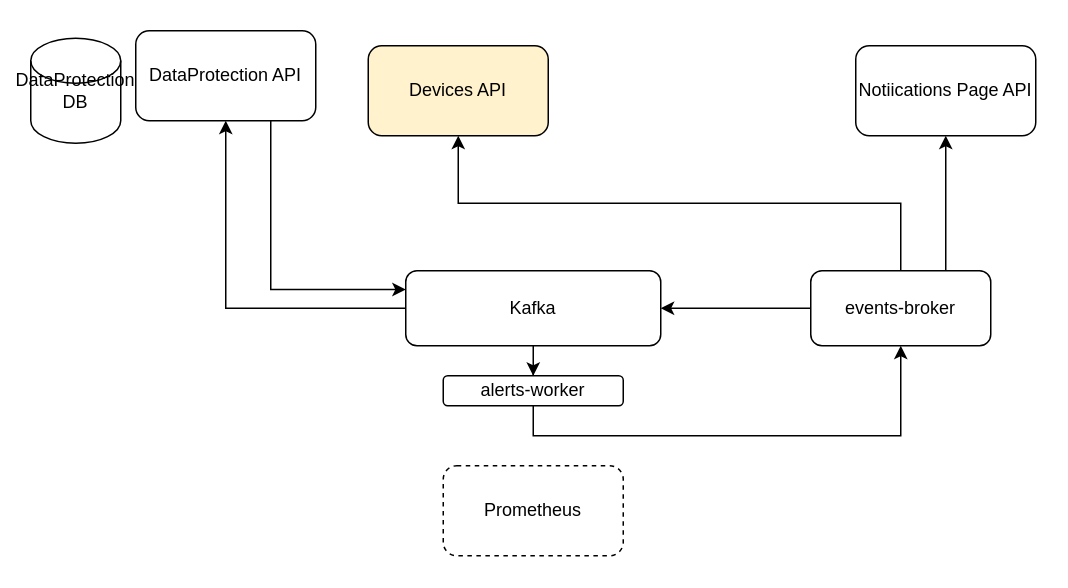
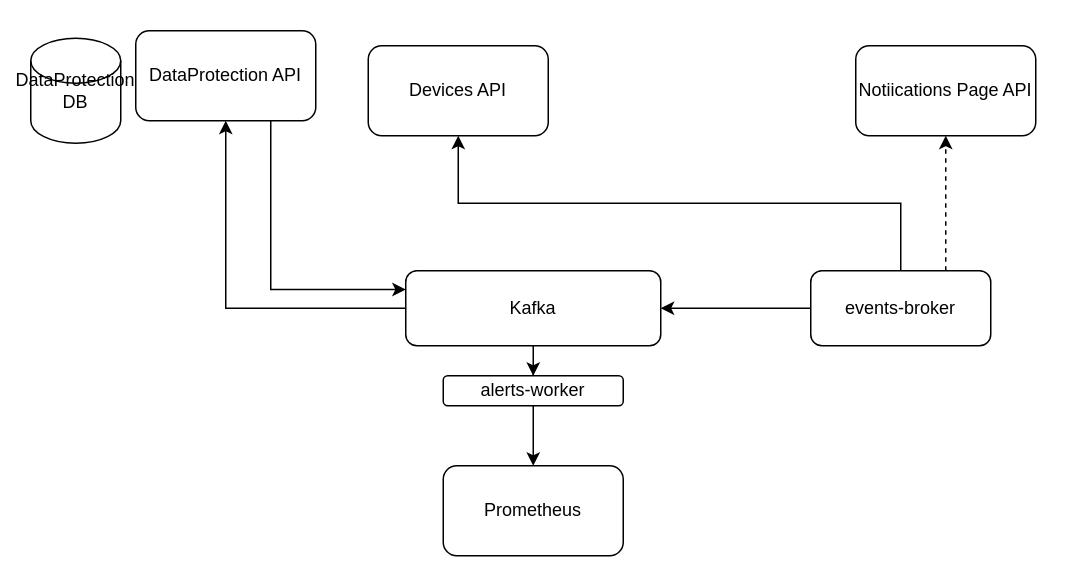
node "Devices API": fillcolor #fff2cc -> #ffffff
edge "events-broker" -> "Notiications Page API": style solid -> dashed
edge "alerts-worker" -> "events-broker": now "alerts-worker" -> "Prometheus"
node "Prometheus": style dashed -> solid
